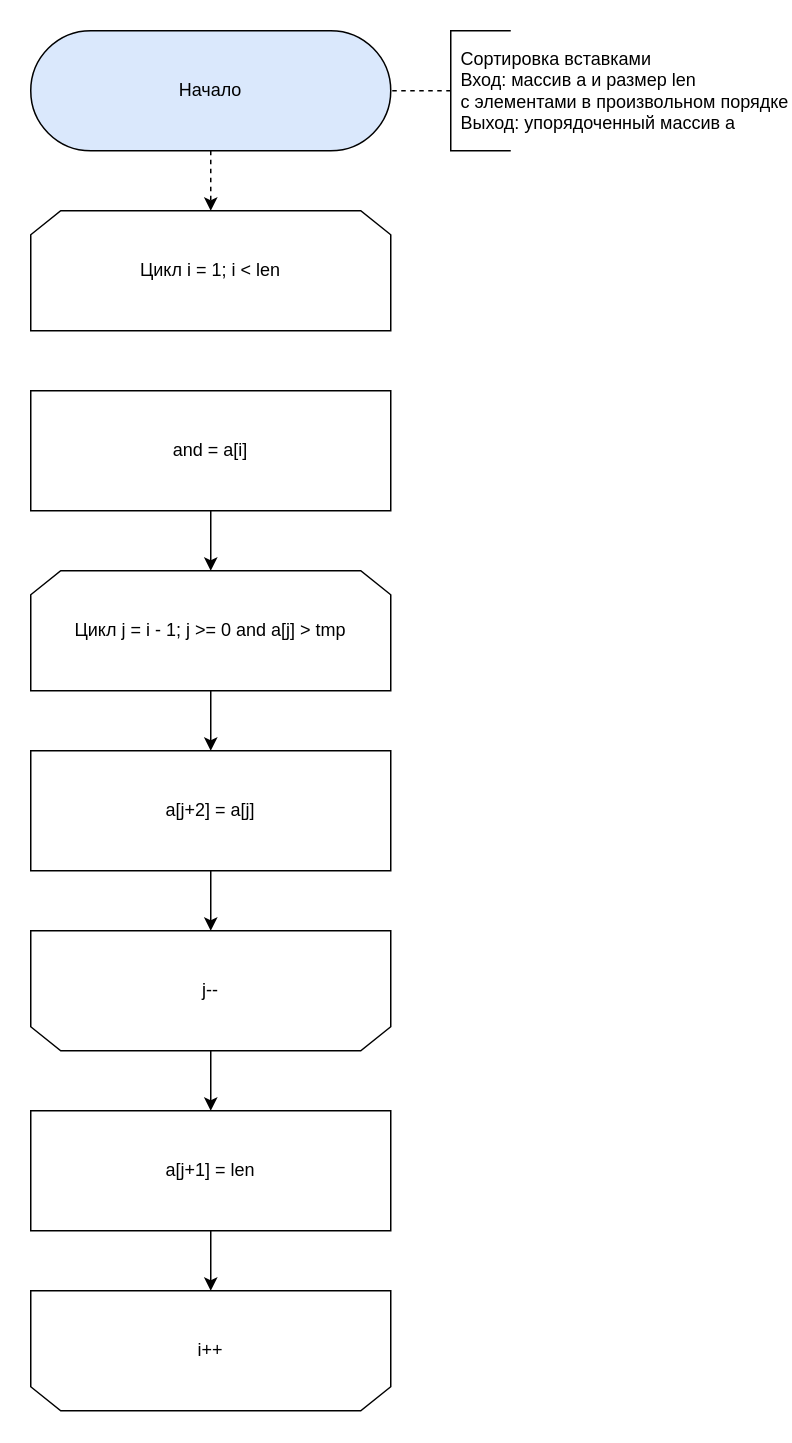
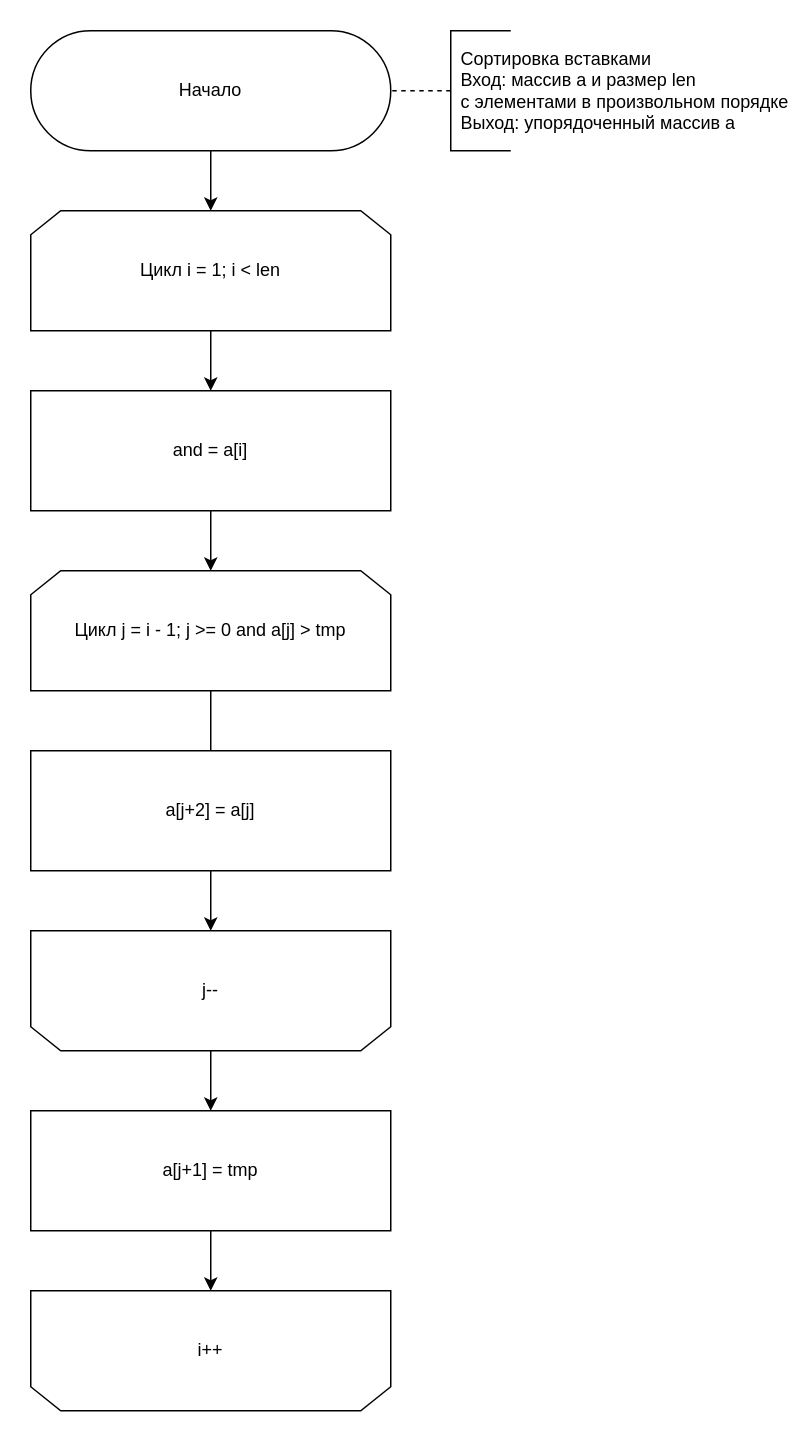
node "Начало": fillcolor #dae8fc -> #ffffff
edge "Начало" -> "Цикл i = 1; i < len": style dashed -> solid
edge "Цикл i = 1; i < len" -> "and = a[i]": added
edge "Цикл j = i - 1; j >= 0 and a[j] > tmp" -> "a[j+2] = a[j]": arrowhead classic -> none
node "a[j+1] = len": label "a[j+1] = len" -> "a[j+1] = tmp"
